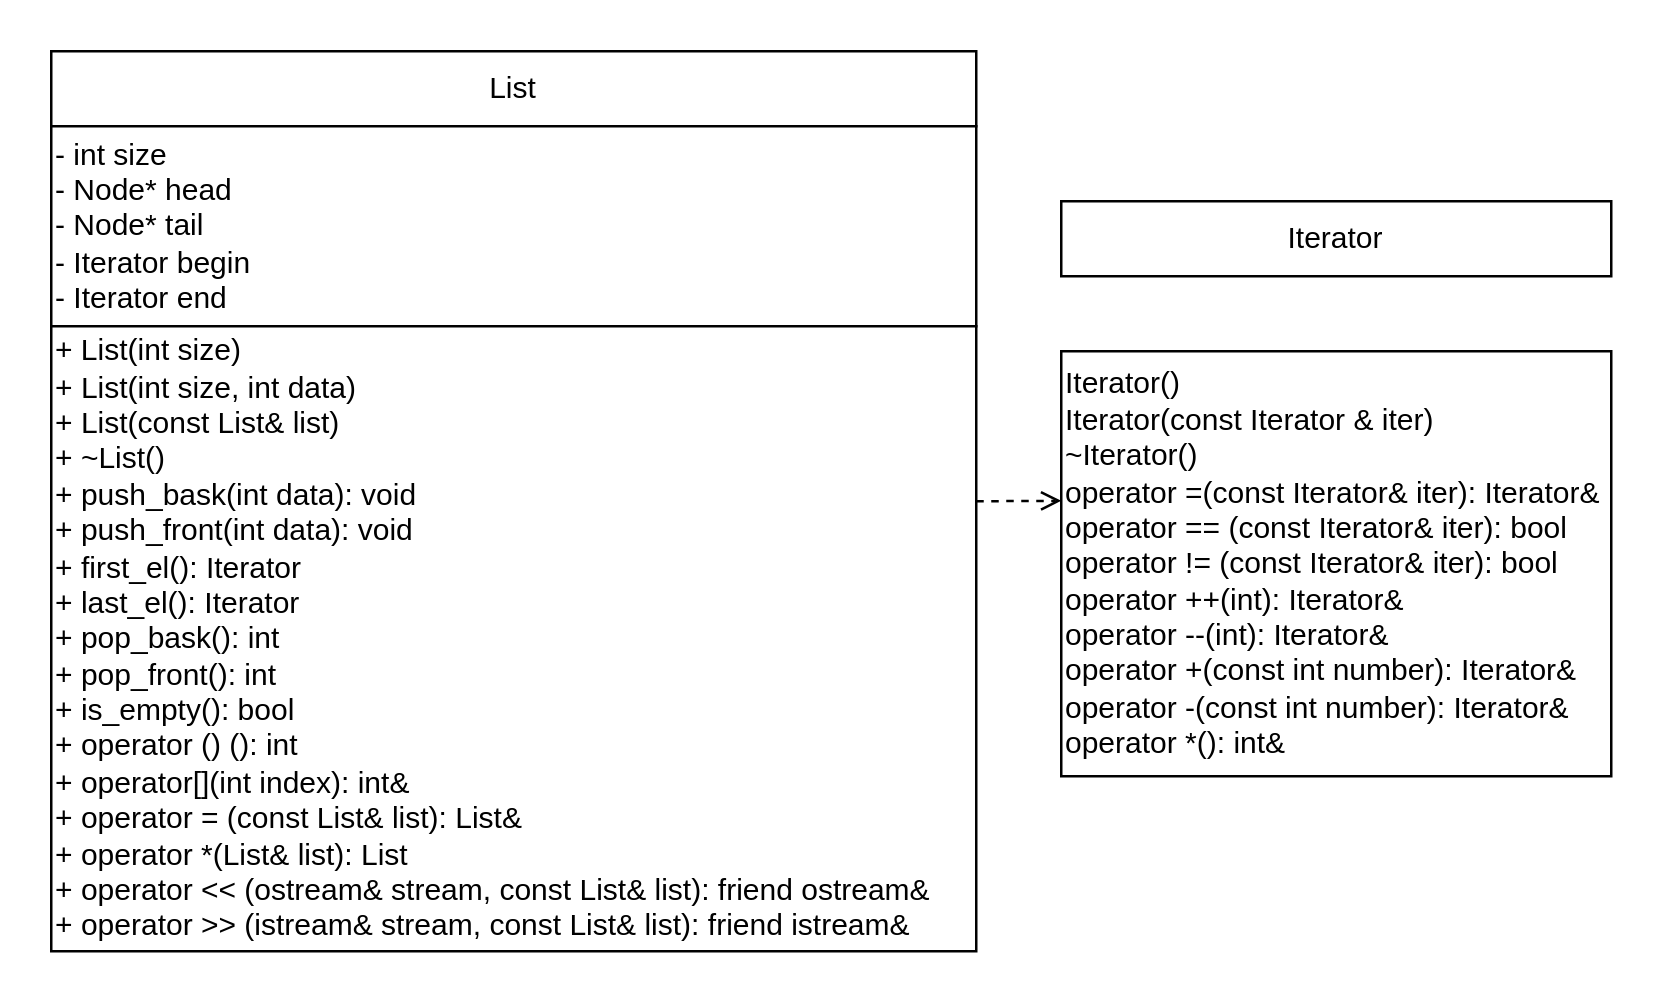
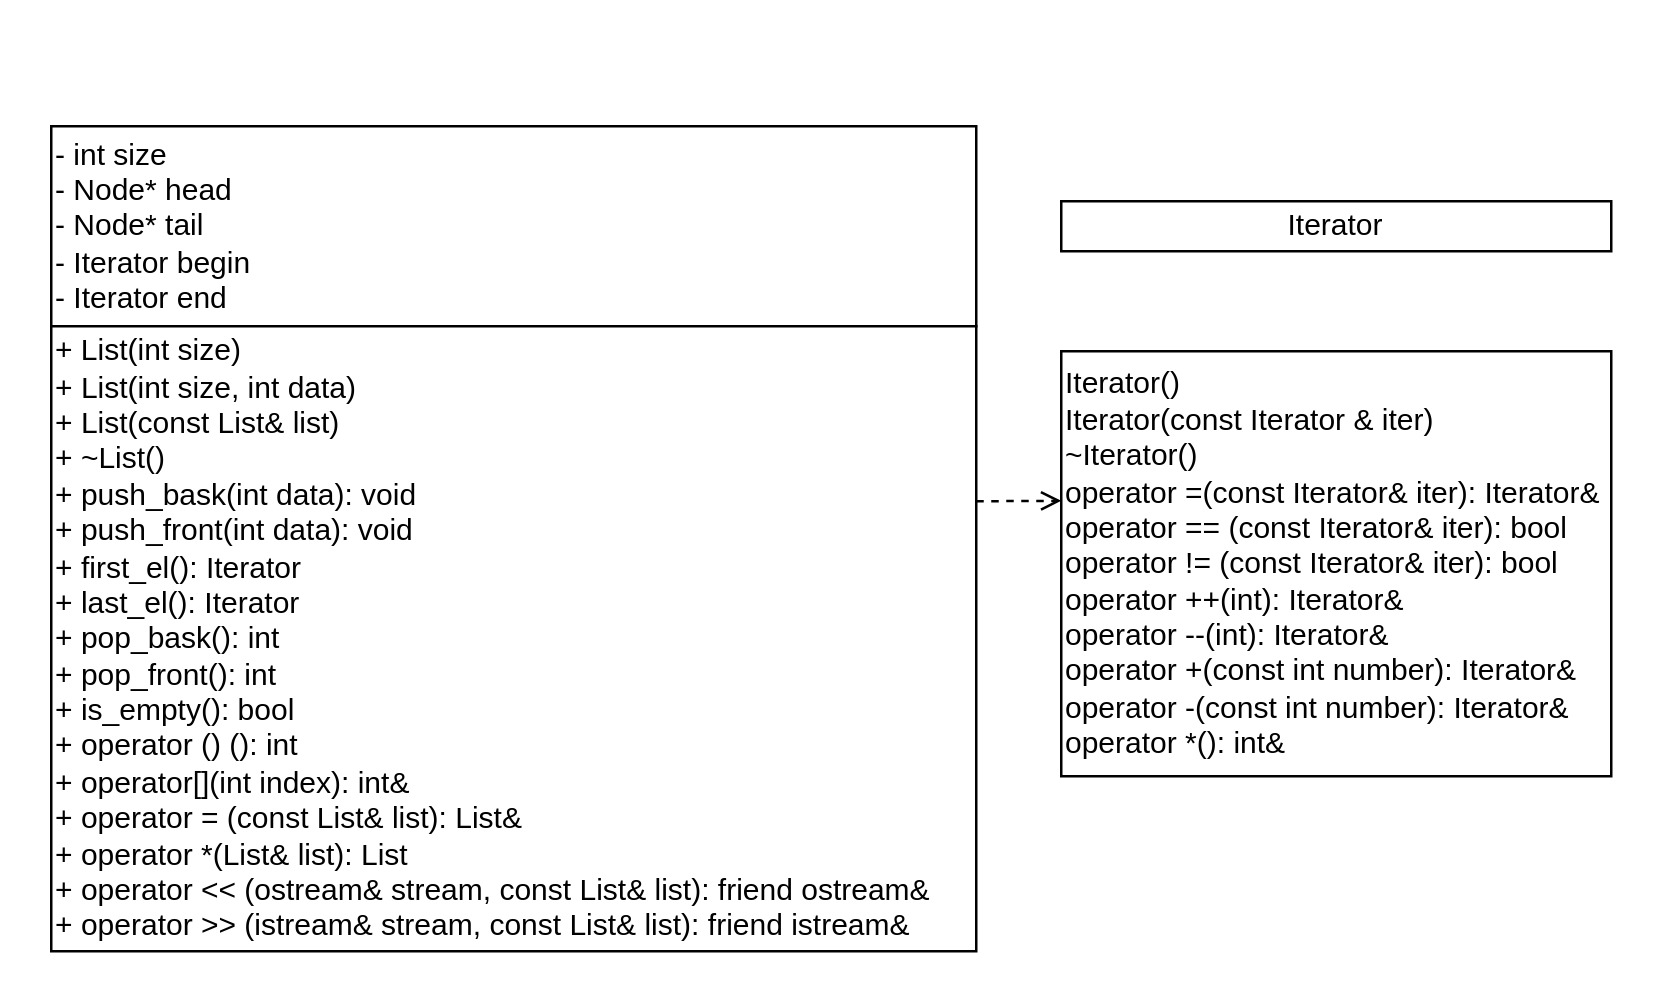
node "List": removed
node "Iterator": size 550x75 -> 550x50
